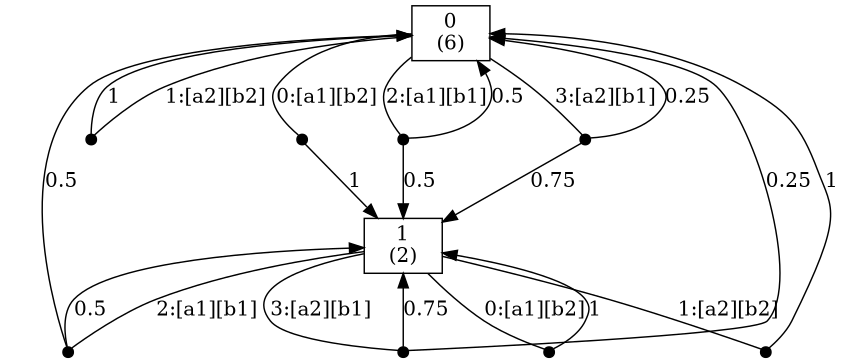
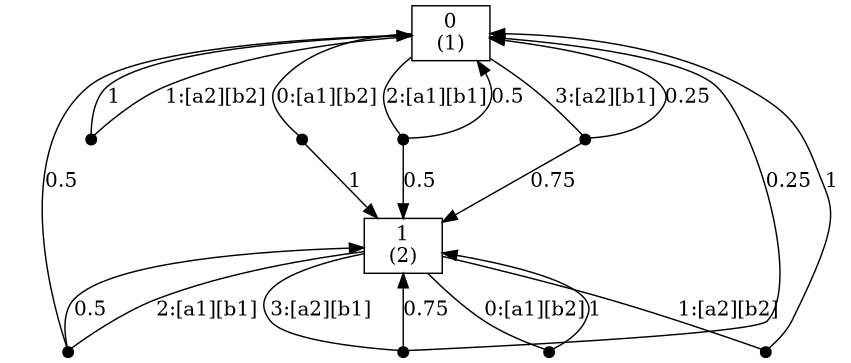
node "0 (6)": label "0 (6)" -> "0 (1)"
